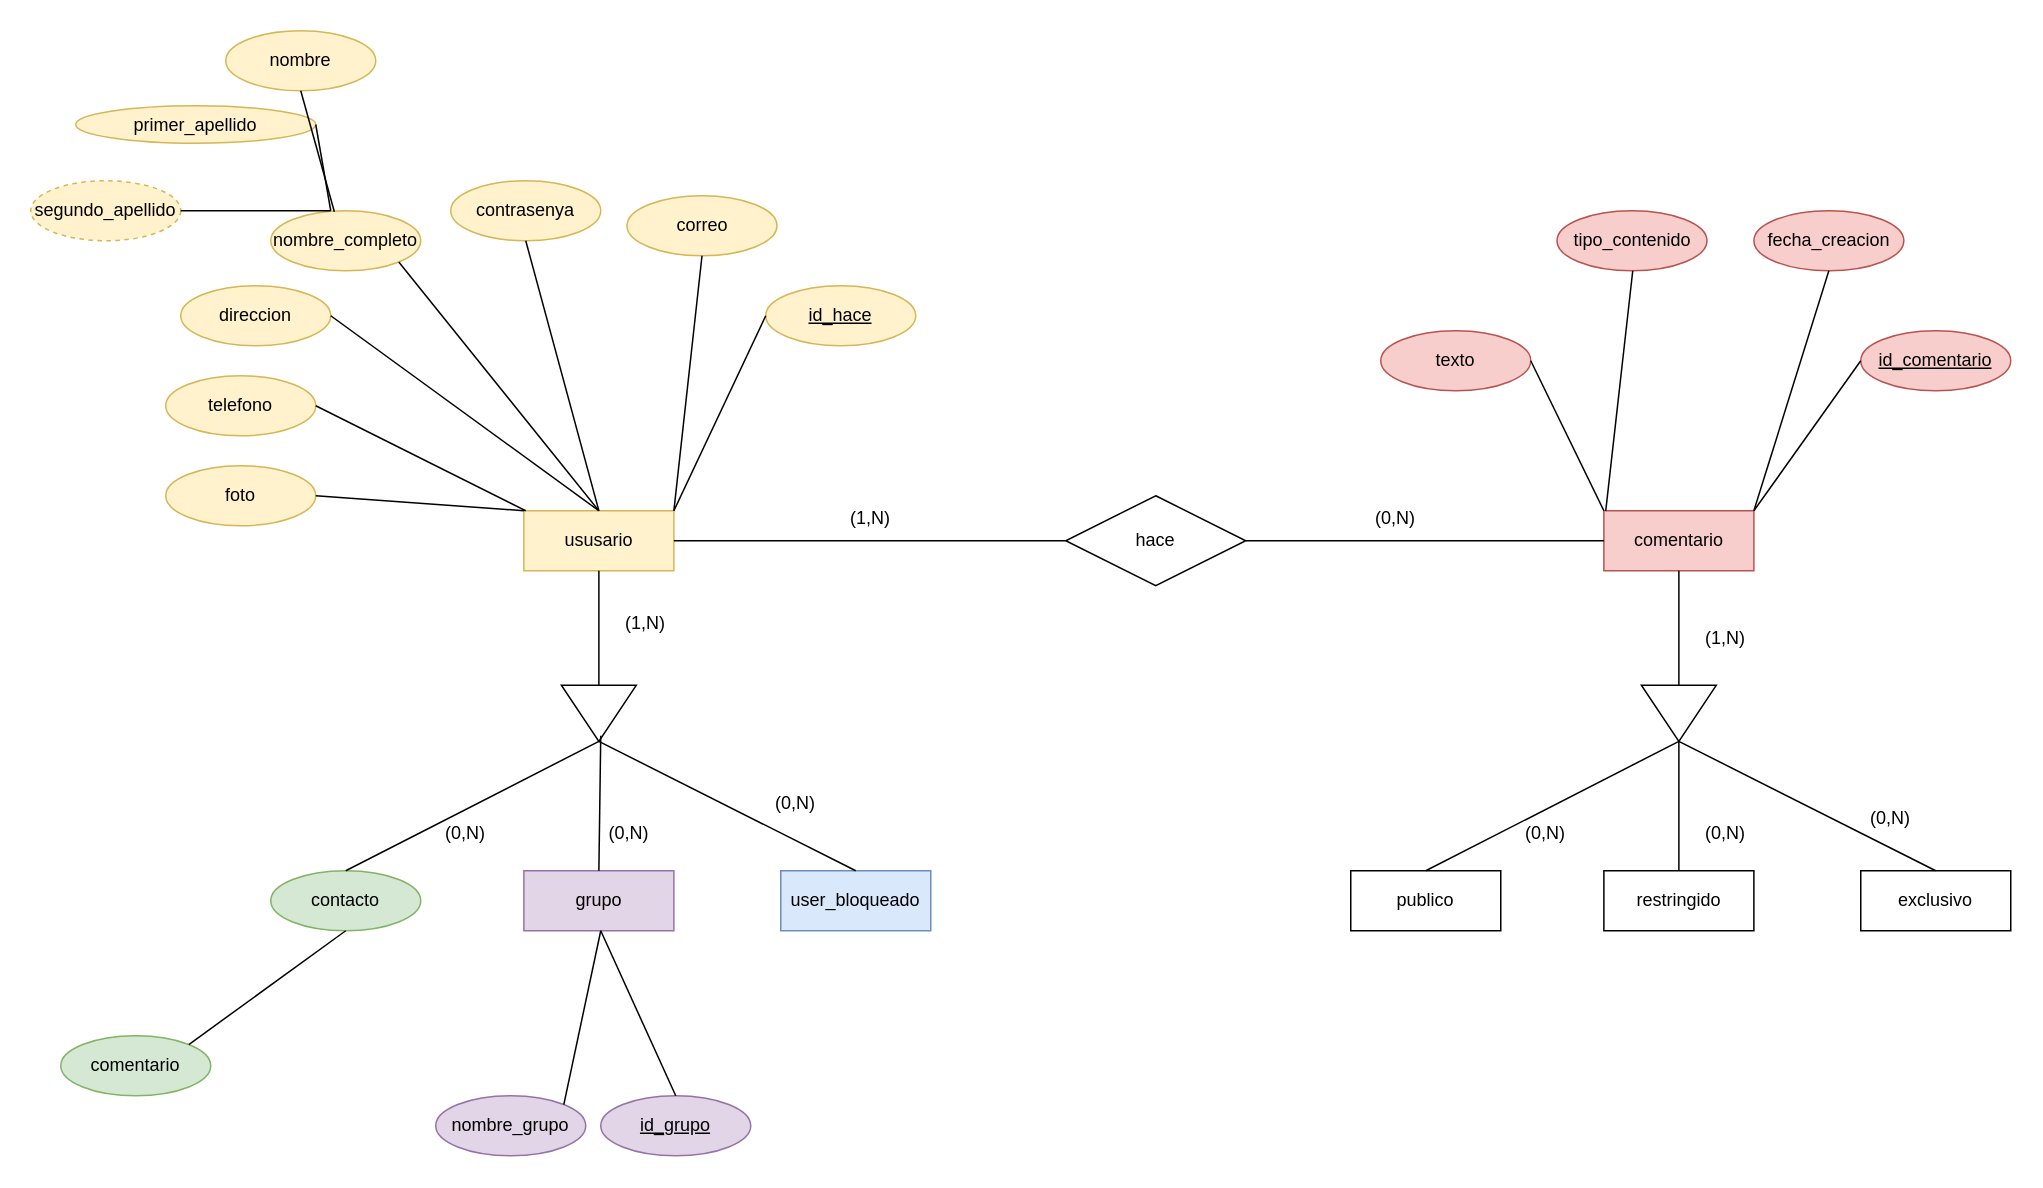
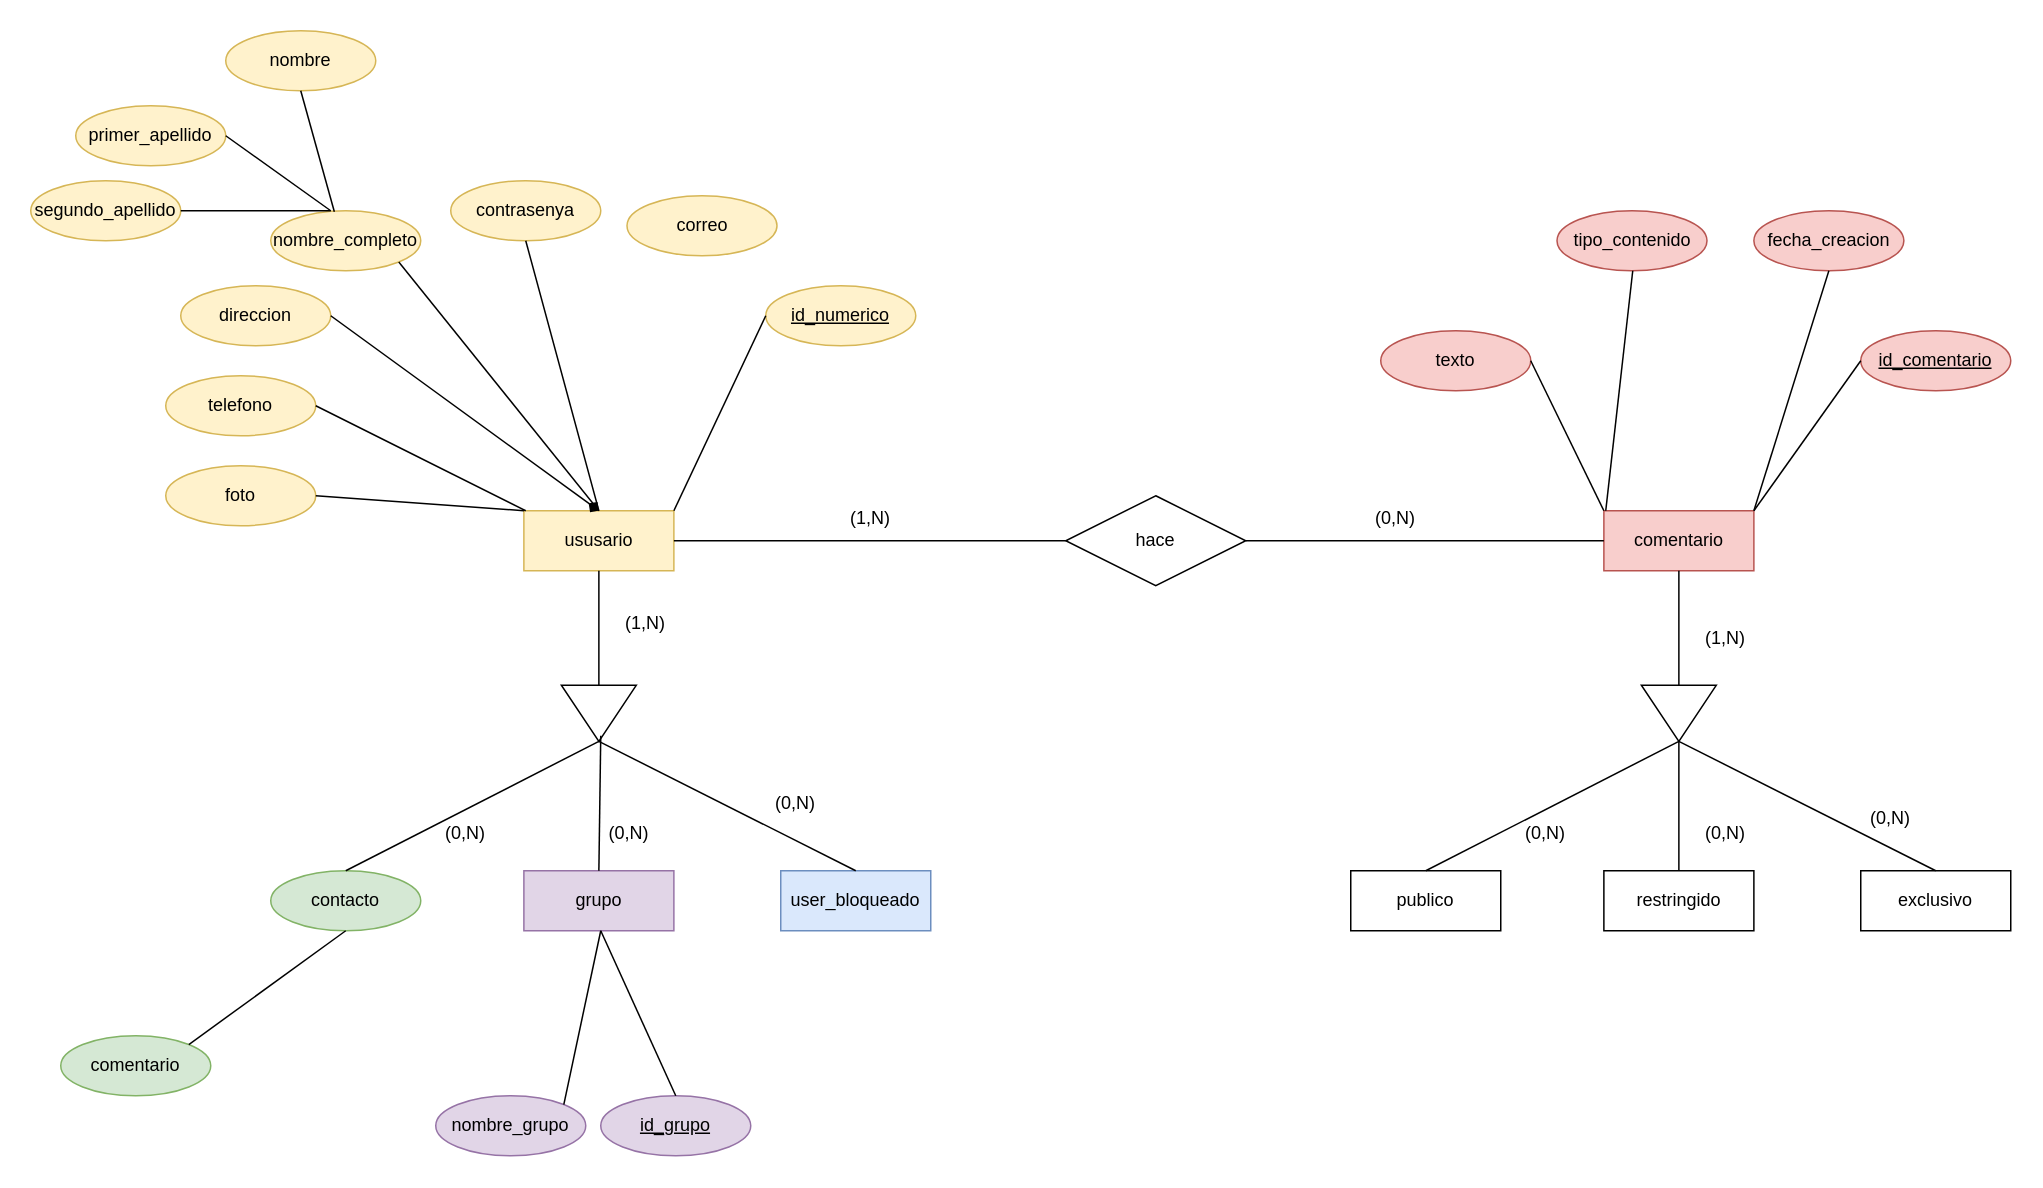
node "primer_apellido": size 240x38 -> 150x60
node "segundo_apellido": style dashed -> solid
node "id_hace": label "id_hace" -> "id_numerico"
edge "correo" -- "ususario": removed
edge "direccion" -- "ususario": arrowhead none -> diamond
